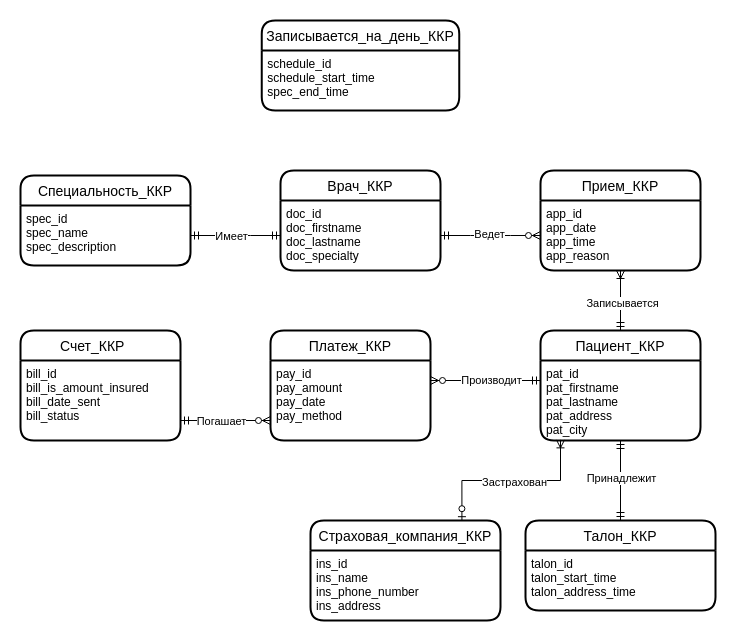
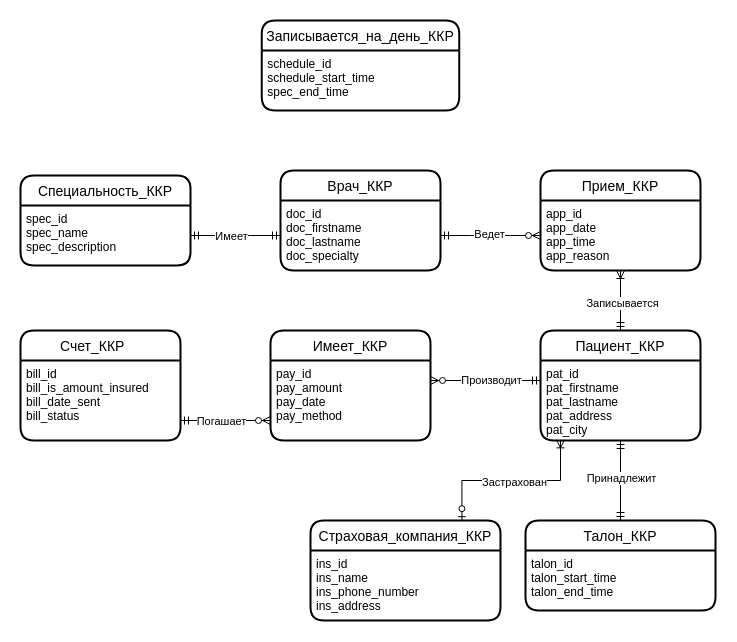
node "Платеж_ККР": label "Платеж_ККР" -> "Имеет_ККР"
node "talon_id talon_start_time talon_address_time": label "talon_id talon_start_time talon_address_time" -> "talon_id talon_start_time talon_end_time"
